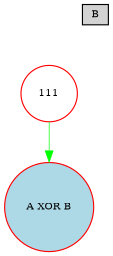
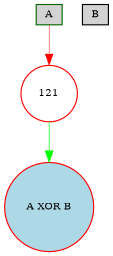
node "A": added
node "111": label "111" -> "121"
